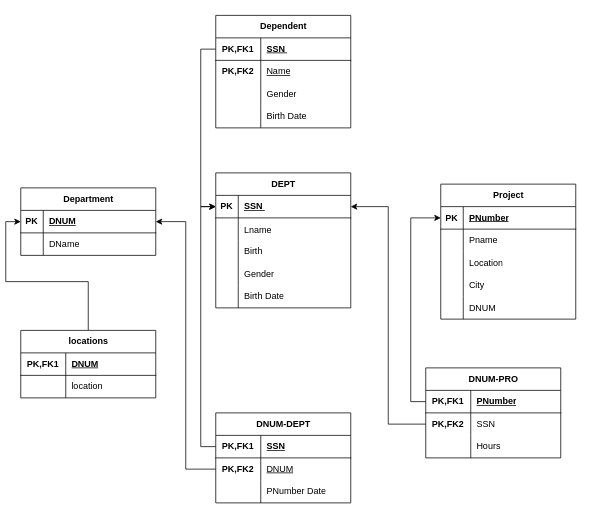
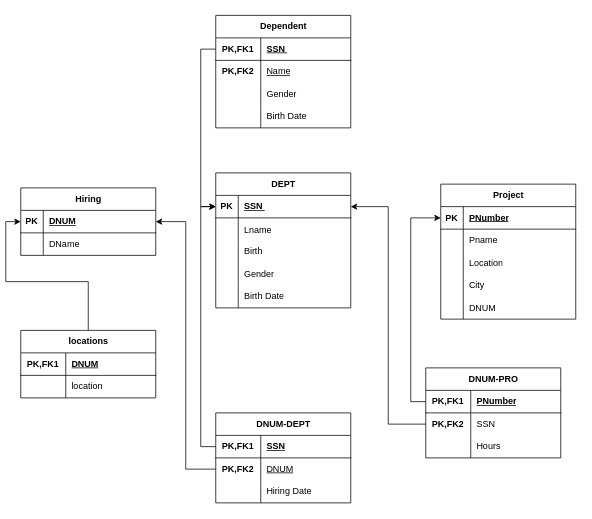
node "Department": label "Department" -> "Hiring"
node "PNumber Date": label "PNumber Date" -> "Hiring Date"
